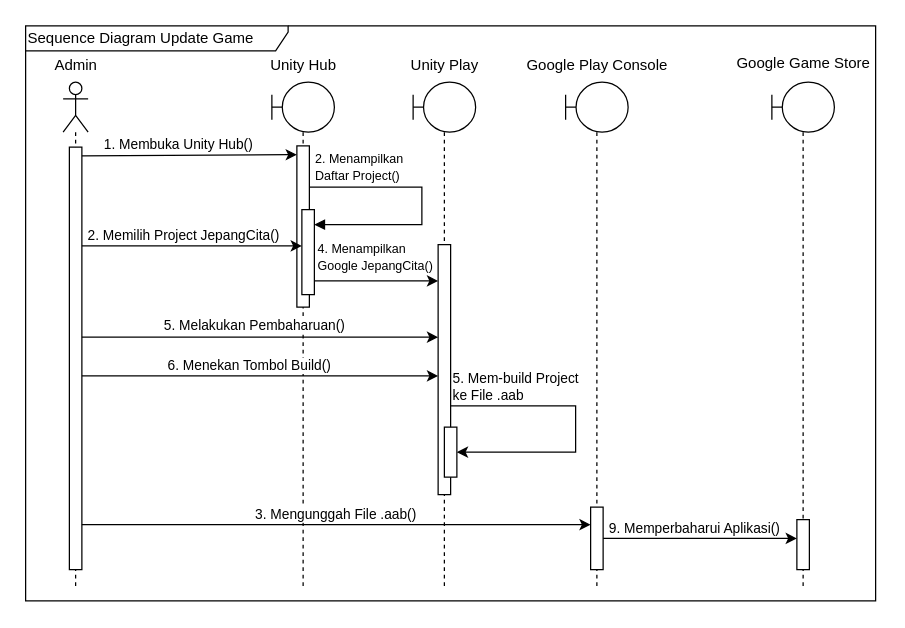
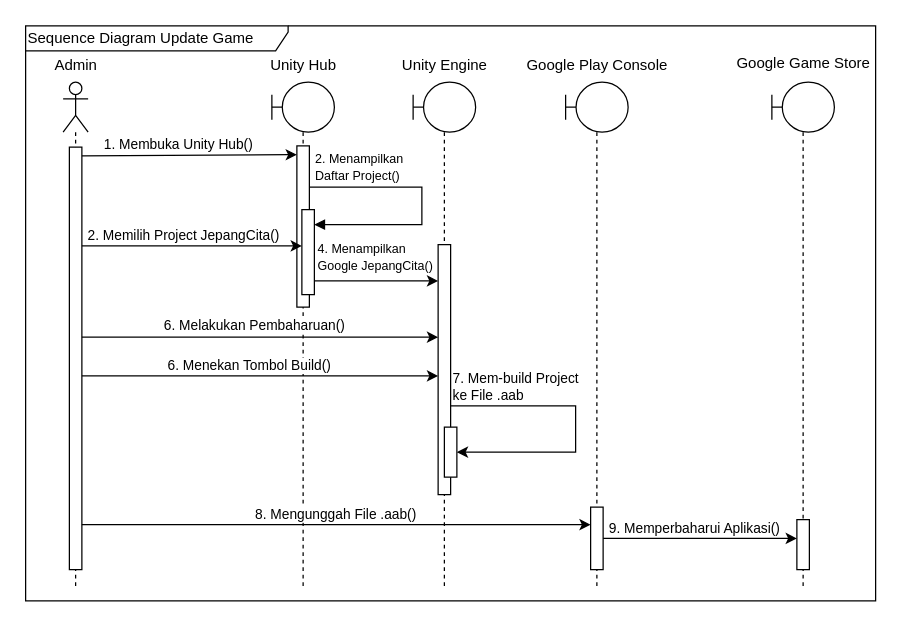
node "Unity Play": label "Unity Play" -> "Unity Engine"
node "5. Melakukan Pembaharuan()": label "5. Melakukan Pembaharuan()" -> "6. Melakukan Pembaharuan()"
node "5. Mem-build Project ke File .aab": label "5. Mem-build Project ke File .aab" -> "7. Mem-build Project ke File .aab"
node "3. Mengunggah File .aab()": label "3. Mengunggah File .aab()" -> "8. Mengunggah File .aab()"
